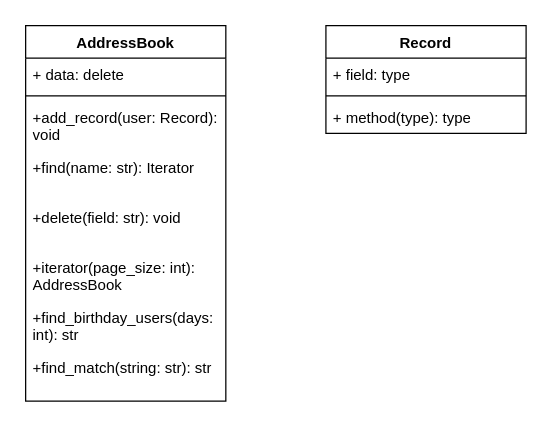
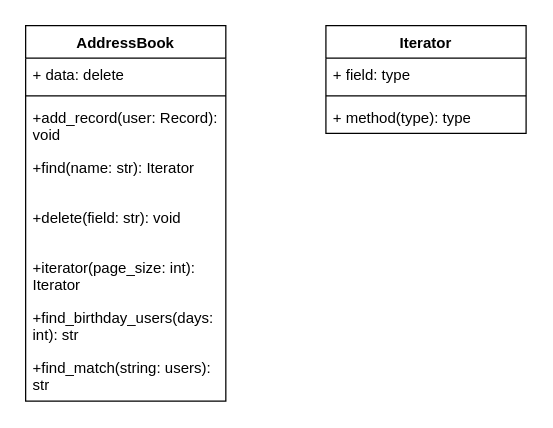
node "Record": label "Record" -> "Iterator"
node "+iterator(page_size: int): AddressBook": label "+iterator(page_size: int): AddressBook" -> "+iterator(page_size: int): Iterator"
node "+find_match(string: str): str": label "+find_match(string: str): str" -> "+find_match(string: users): str"
